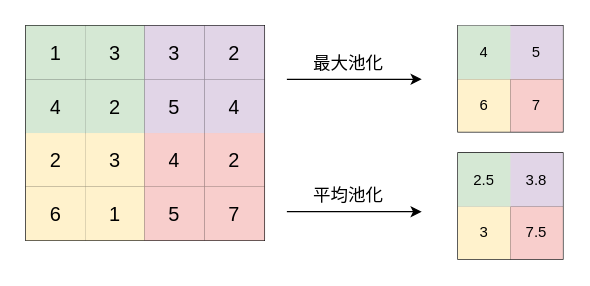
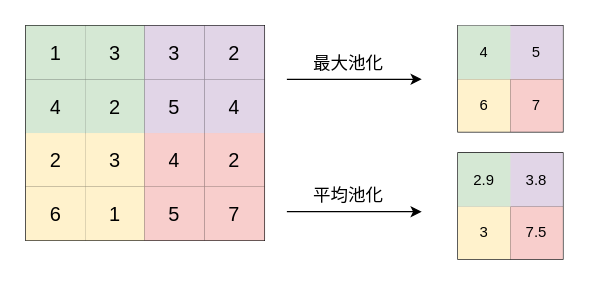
node "2.5": label "2.5" -> "2.9"
